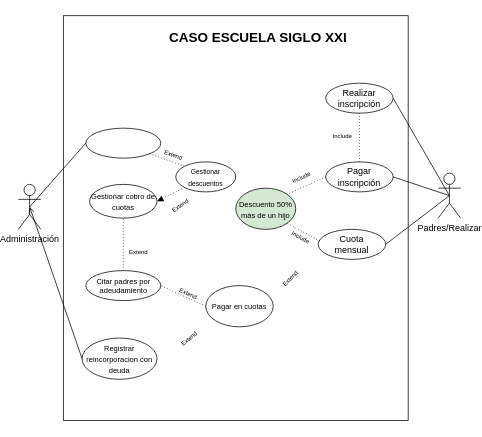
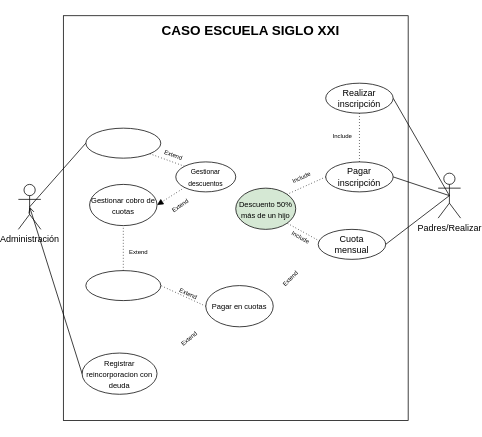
node "CASO ESCUELA SIGLO XXI": moved (258, 38) -> (251, 30)
node "Gestionar cobro de cuotas": size 68x34 -> 68x41
node "Citar padres por adeudamiento": removed
node "Registrar reincorporacion con deuda": moved (120, 359) -> (120, 374)
